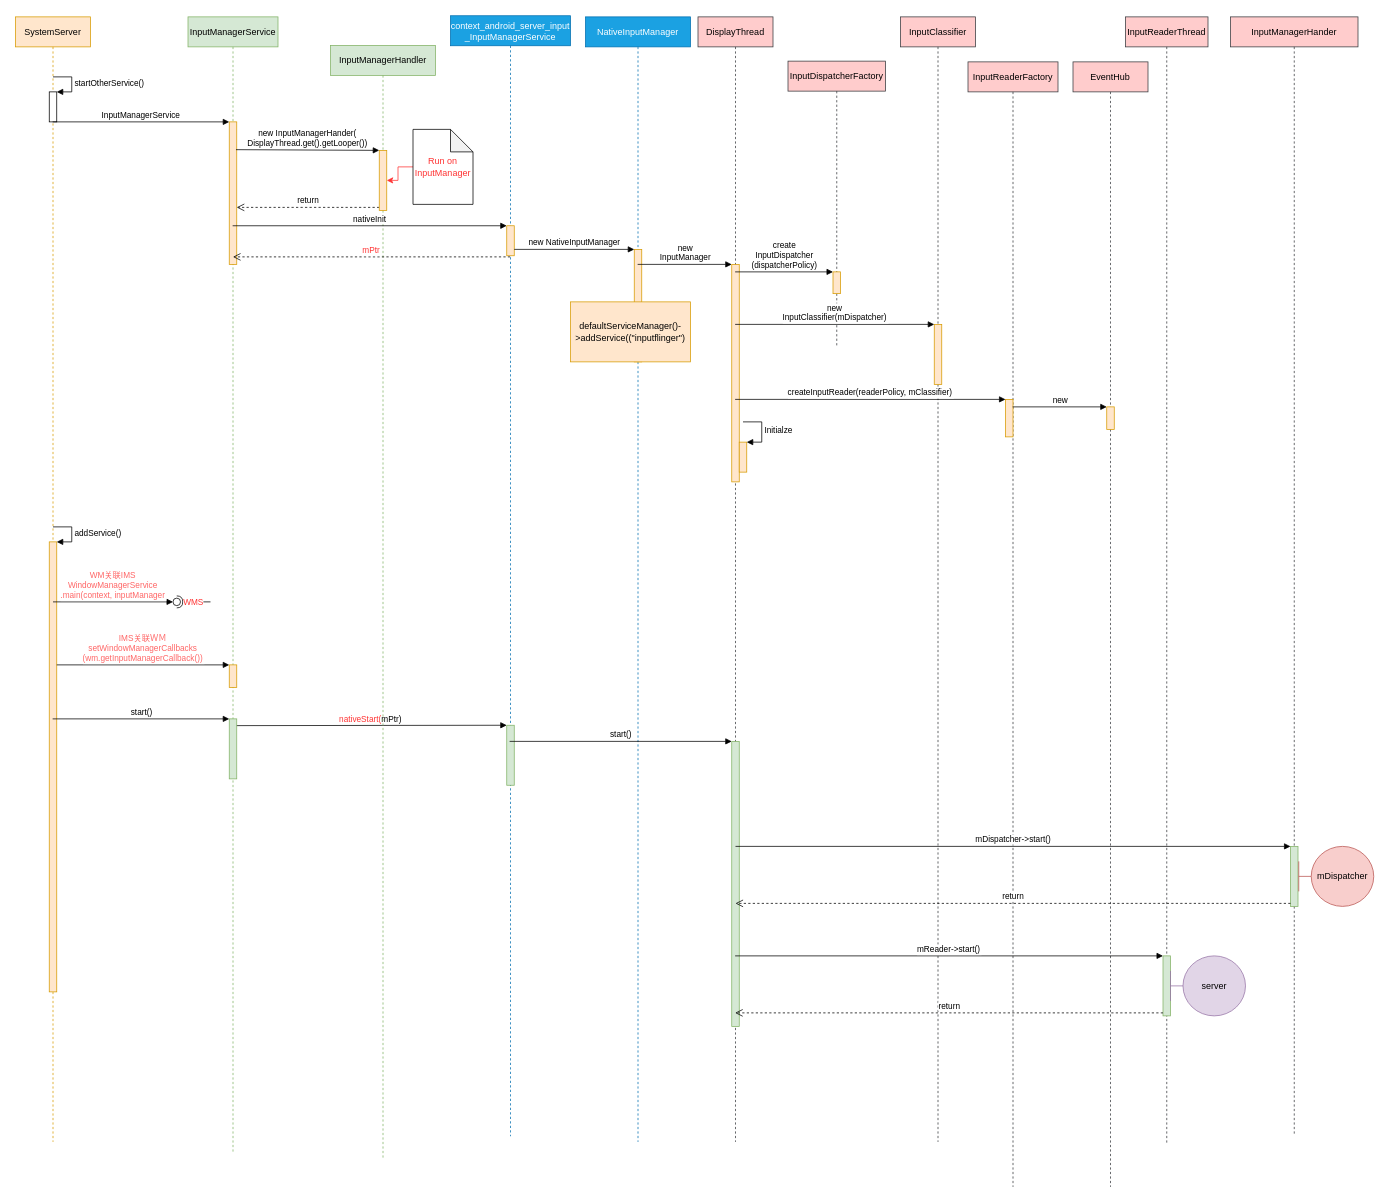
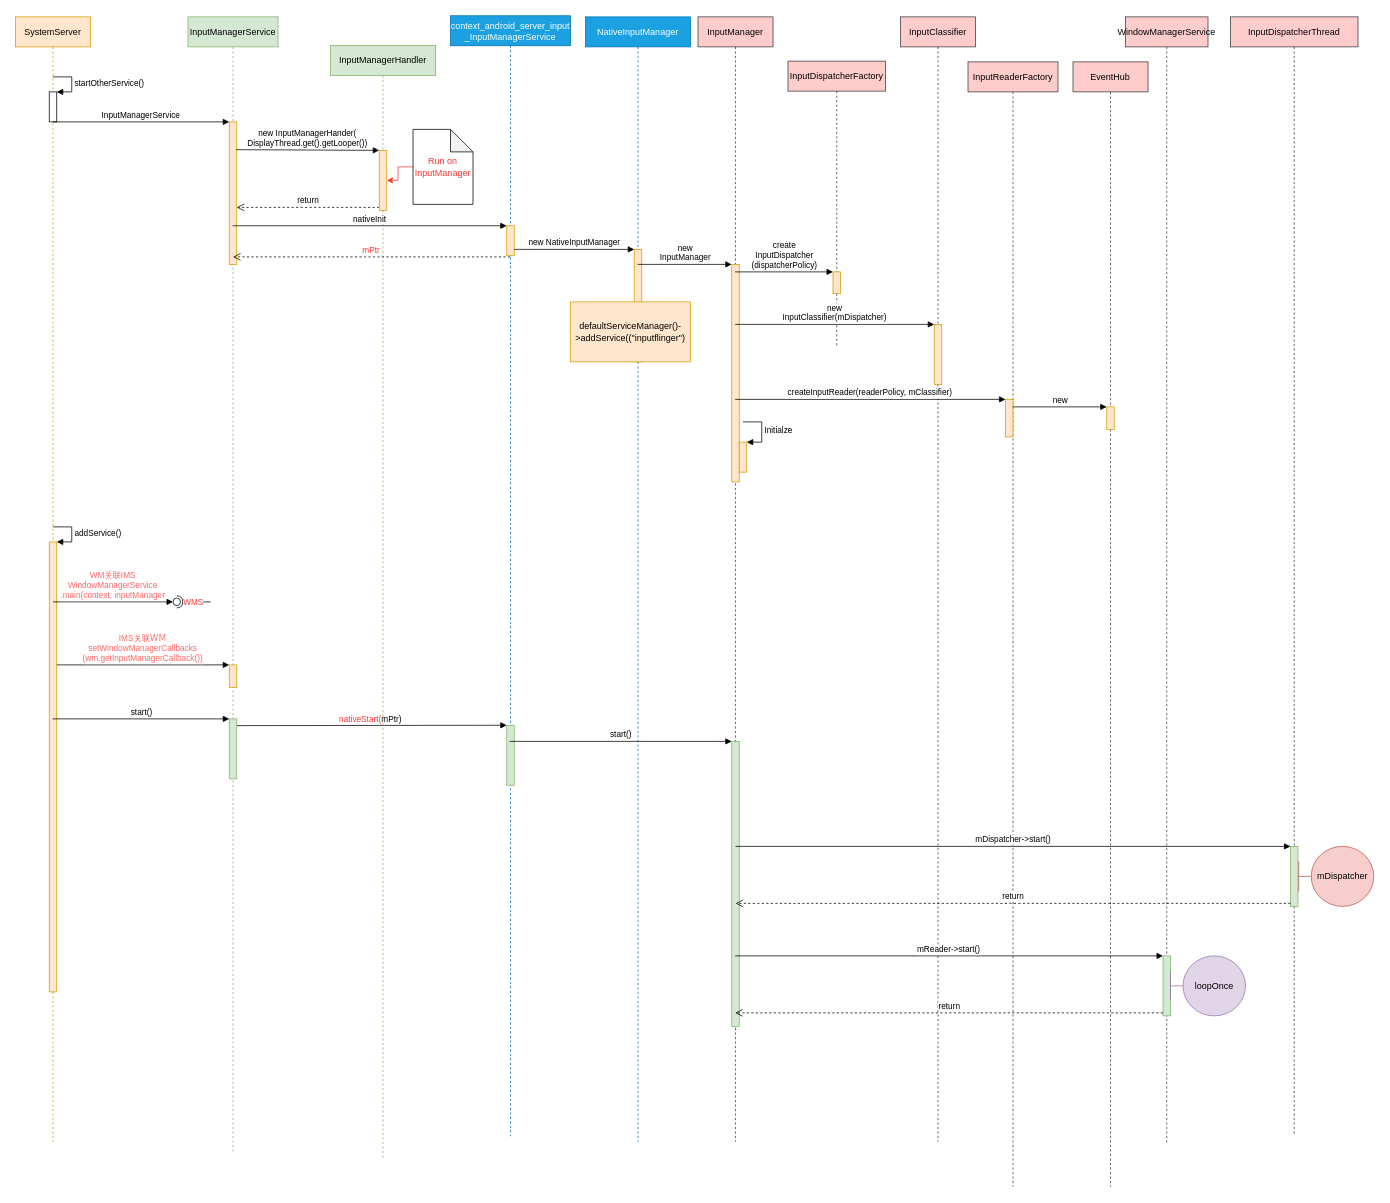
node "DisplayThread": label "DisplayThread" -> "InputManager"
node "InputReaderThread": label "InputReaderThread" -> "WindowManagerService"
node "InputManagerHander": label "InputManagerHander" -> "InputDispatcherThread"
node "server": label "server" -> "loopOnce"
